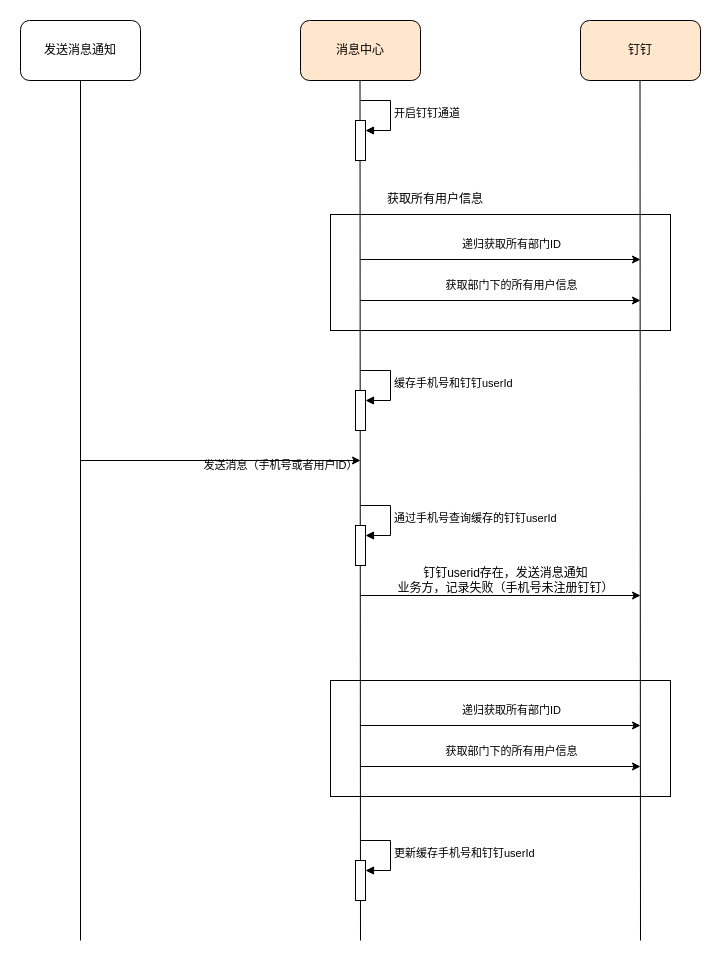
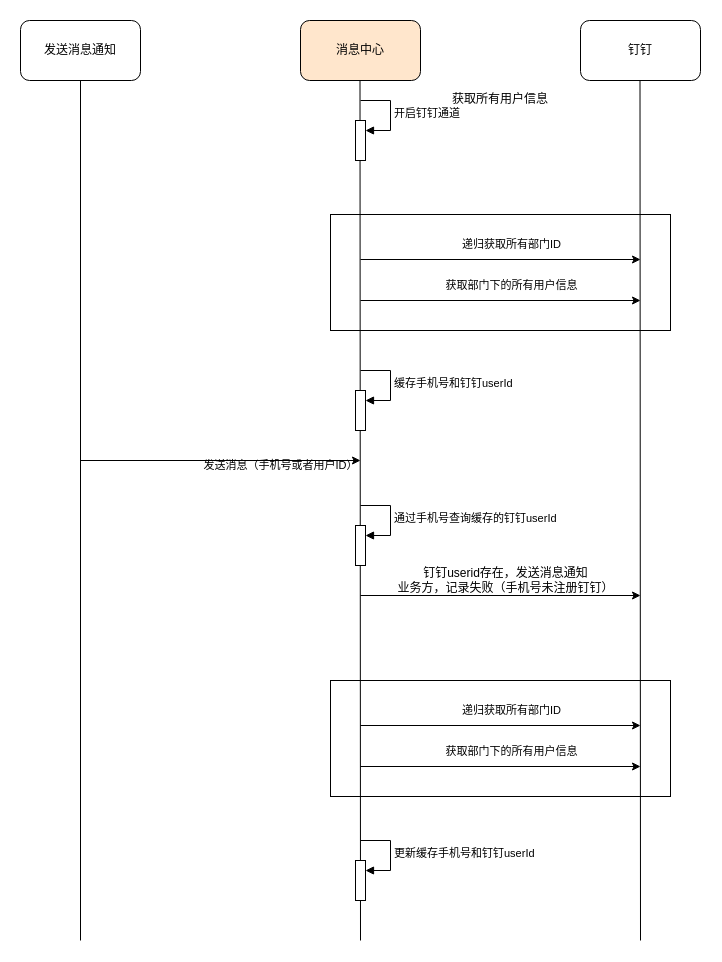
node "钉钉": fillcolor #ffe6cc -> #ffffff
node "获取所有用户信息": moved (436, 200) -> (501, 100)
